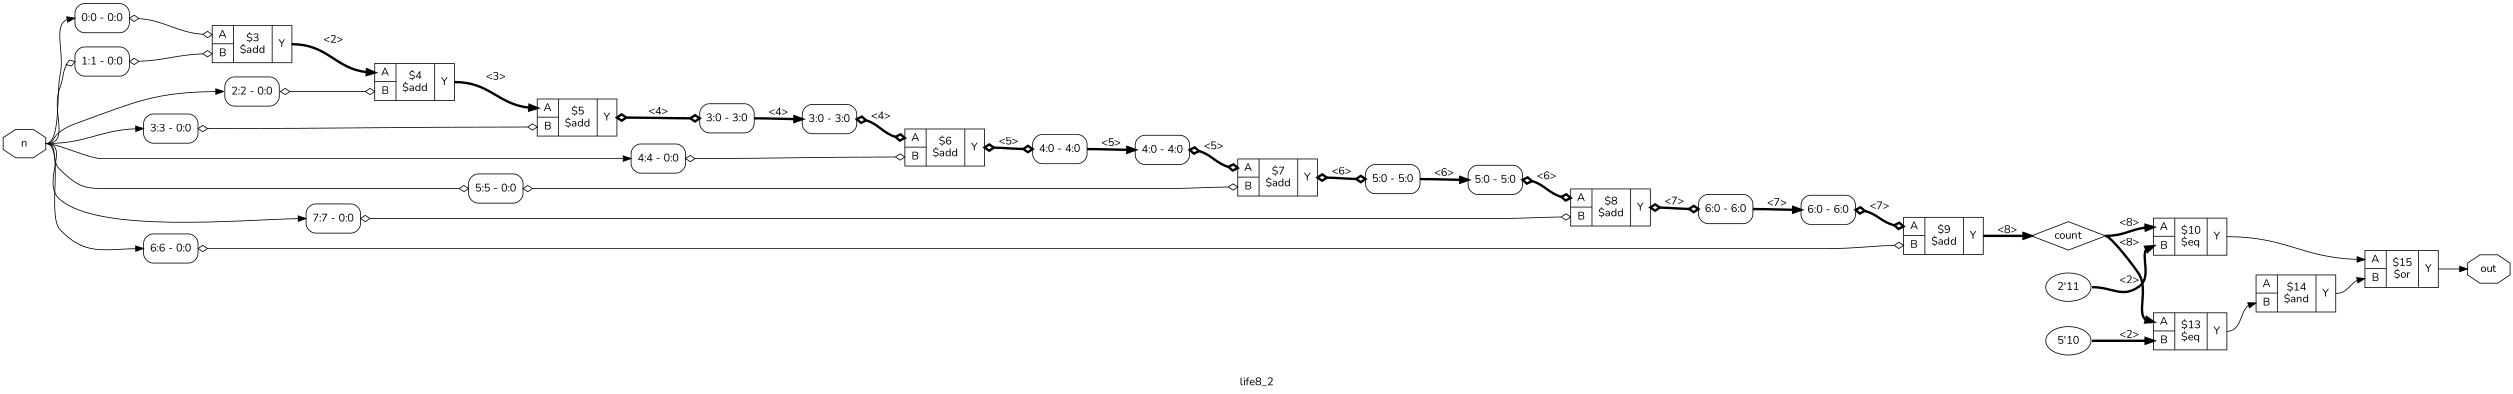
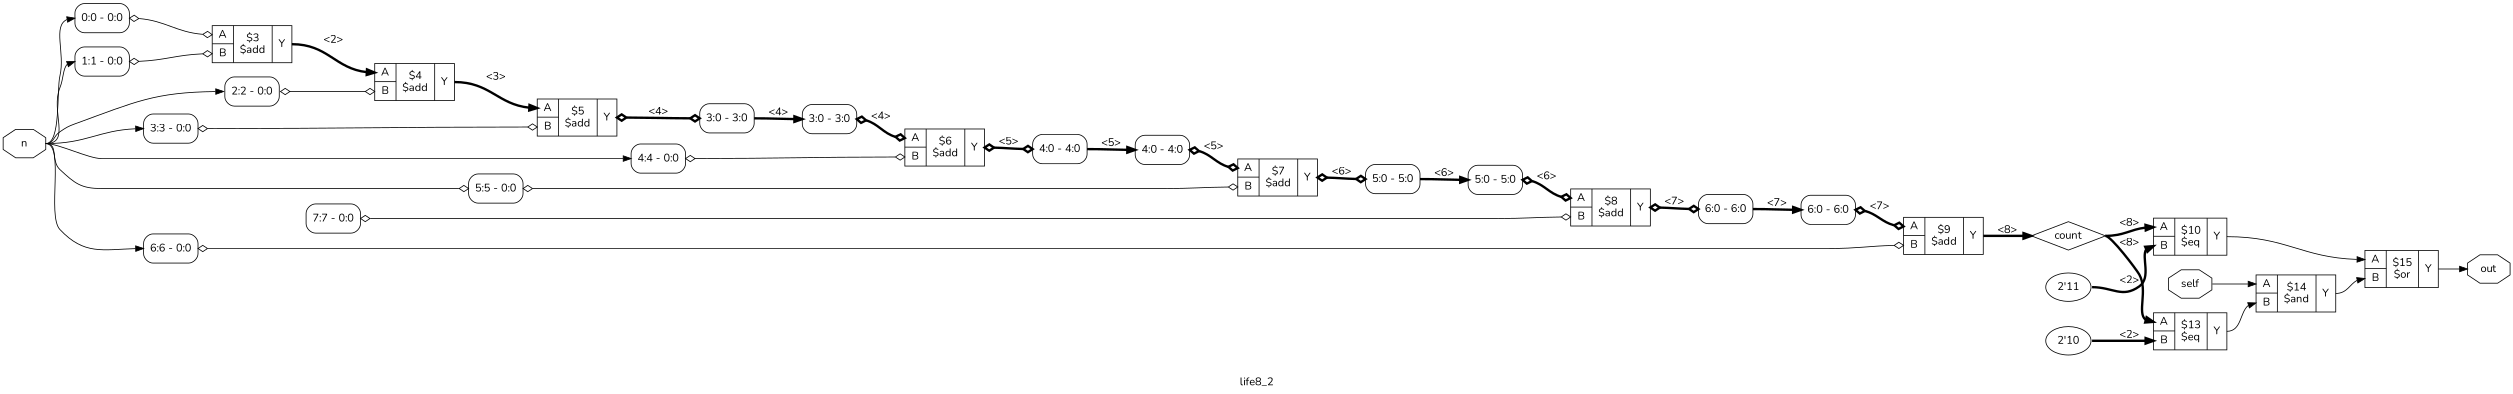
edge "n" -> "1:1 - 0:0": arrowhead odiamond -> normal
edge "n" -> "7:7 - 0:0": removed
node "self": added
node "5'10": label "5'10" -> "2'10"
